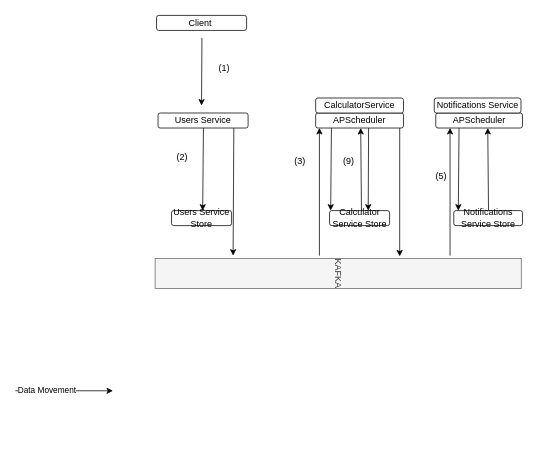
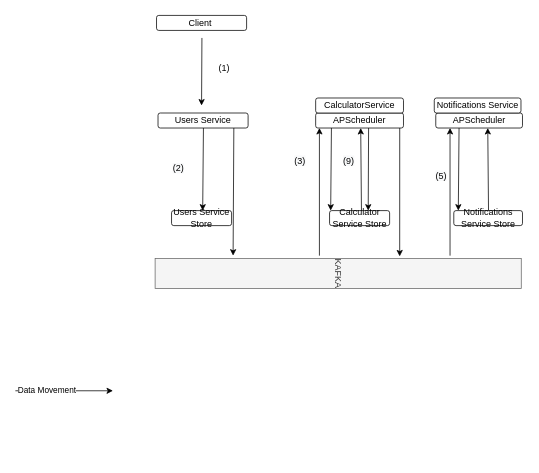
node "(2)": moved (190, 158) -> (186, 169)
